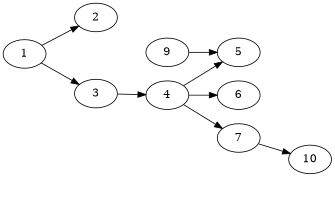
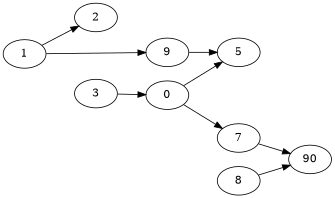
edge "1" -> "3": now "1" -> "9"
node "4": label "4" -> "0"
node "6": removed
node "10": label "10" -> "90"
node "8": added
